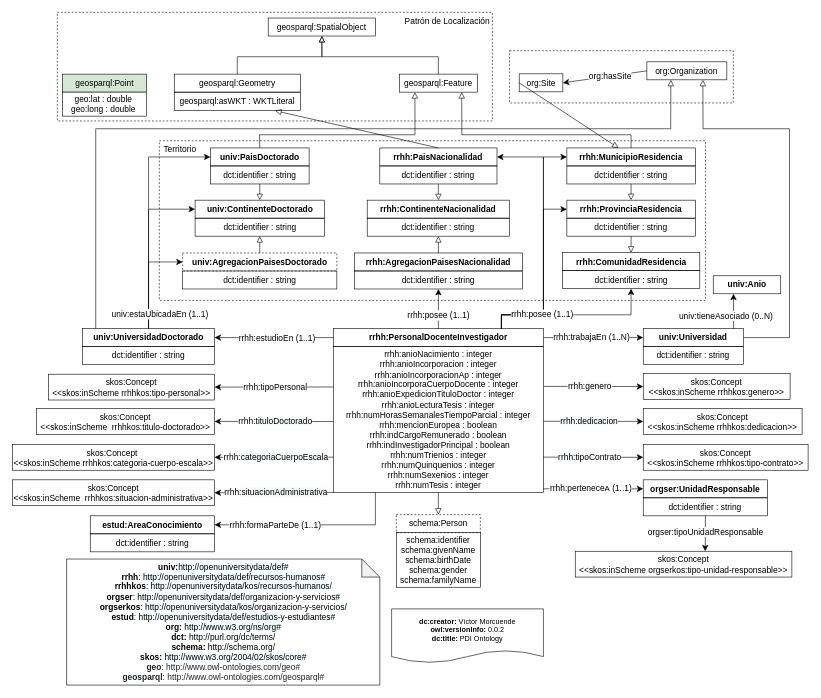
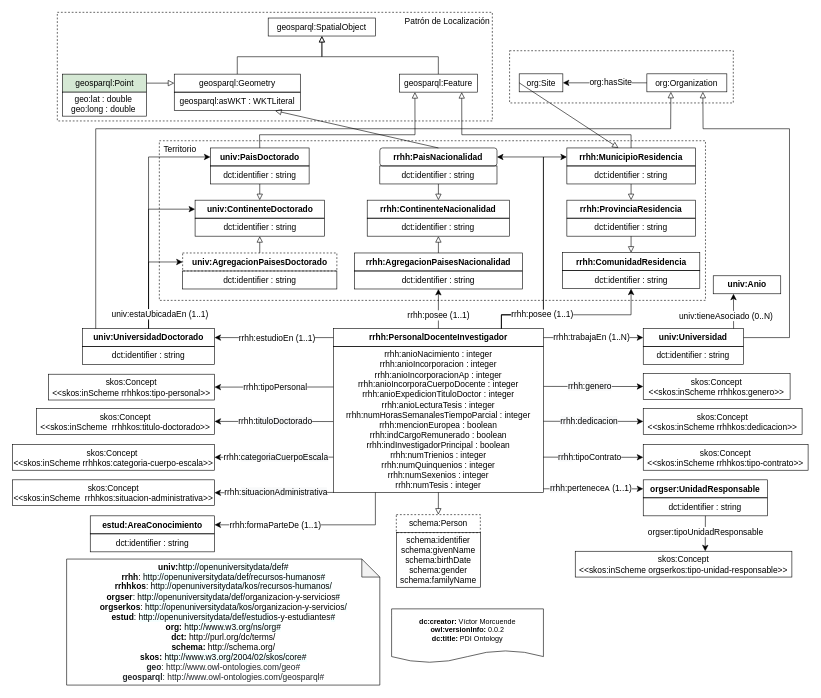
node "org:Organization": moved (687, 71) -> (687, 83)
edge "geosparql:Point" -> "geo:lat : double geo:long : double": now "geosparql:Point" -> "geosparql:Geometry"
node "rrhh:PaisNacionalidad": shape rectangle -> rounded rectangle
edge "rrhh:PersonalDocenteInvestigador" -> "rrhh:ProvinciaResidencia": removed, label "rrhh:posee (1..1)"
